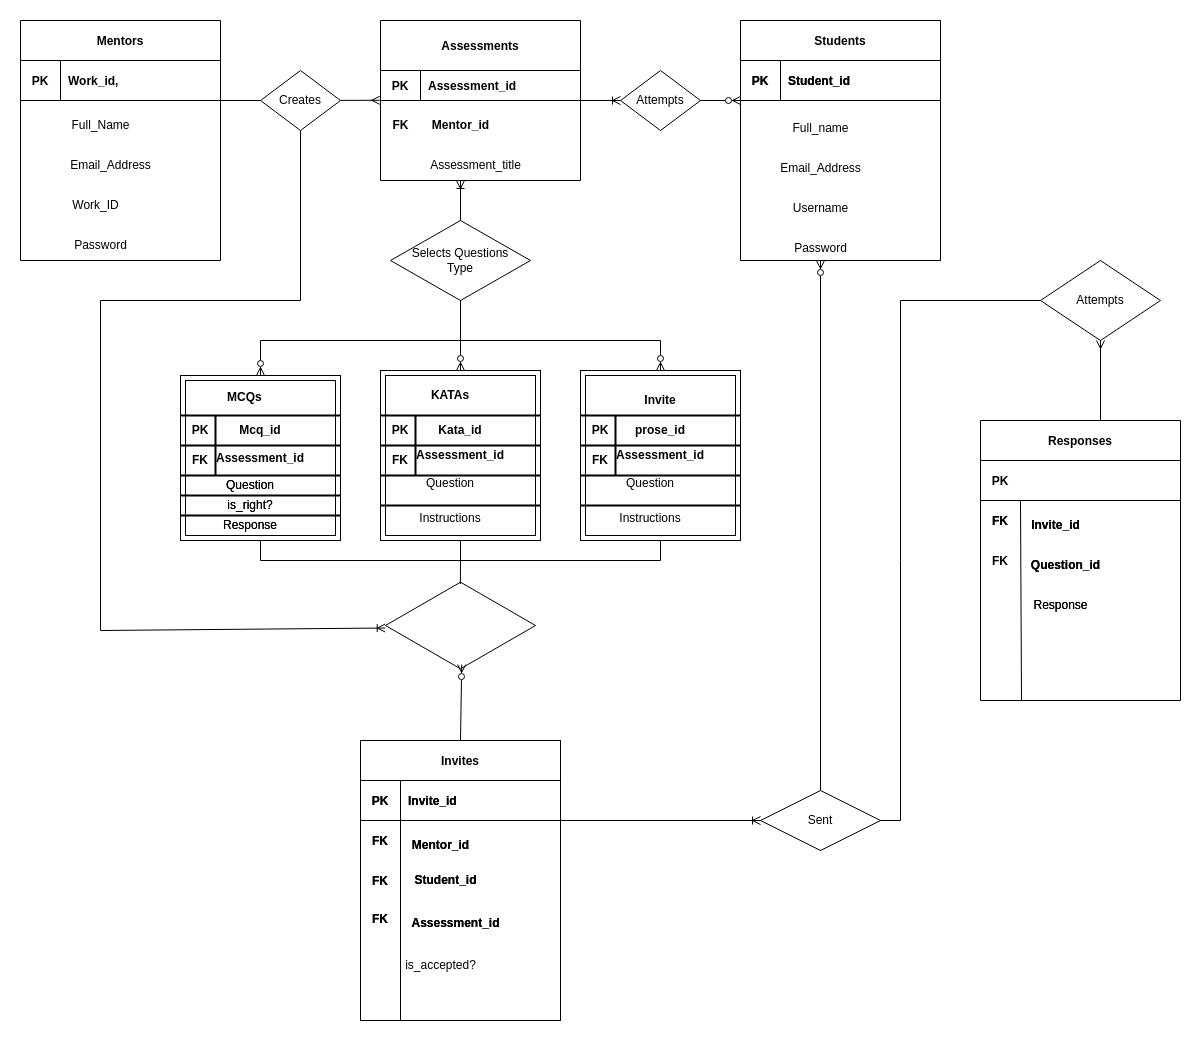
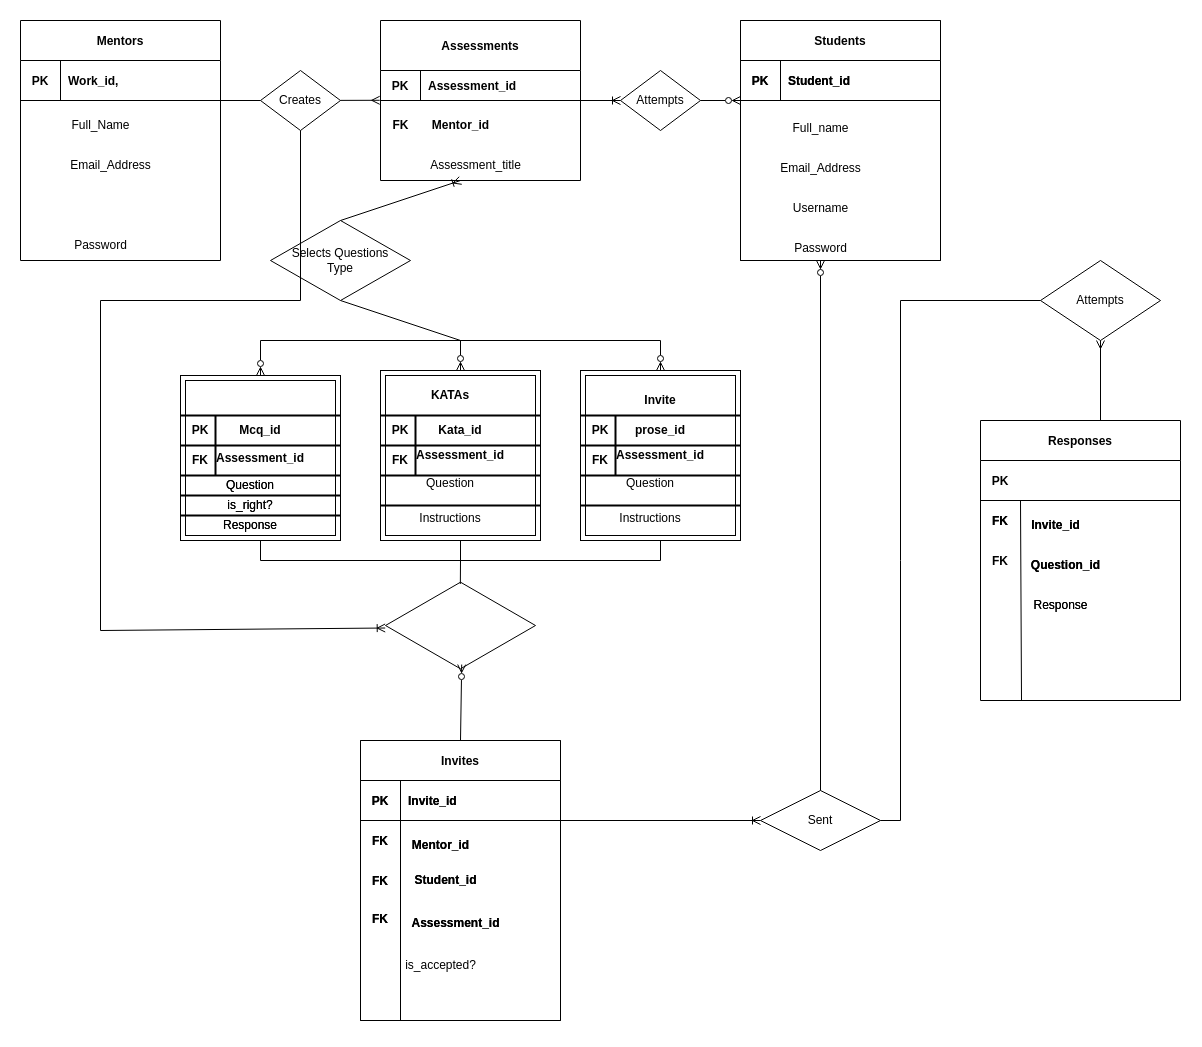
node "Work_ID": removed
node "Selects Questions Type": moved (461, 261) -> (341, 261)
node "MCQs": removed
